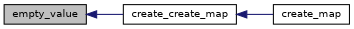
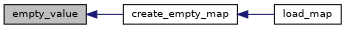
node "create_create_map": label "create_create_map" -> "create_empty_map"
node "create_map": label "create_map" -> "load_map"
